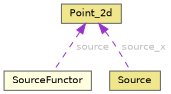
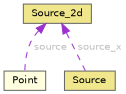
node "Point_2d": label "Point_2d" -> "Source_2d"
node "SourceFunctor": label "SourceFunctor" -> "Point"
